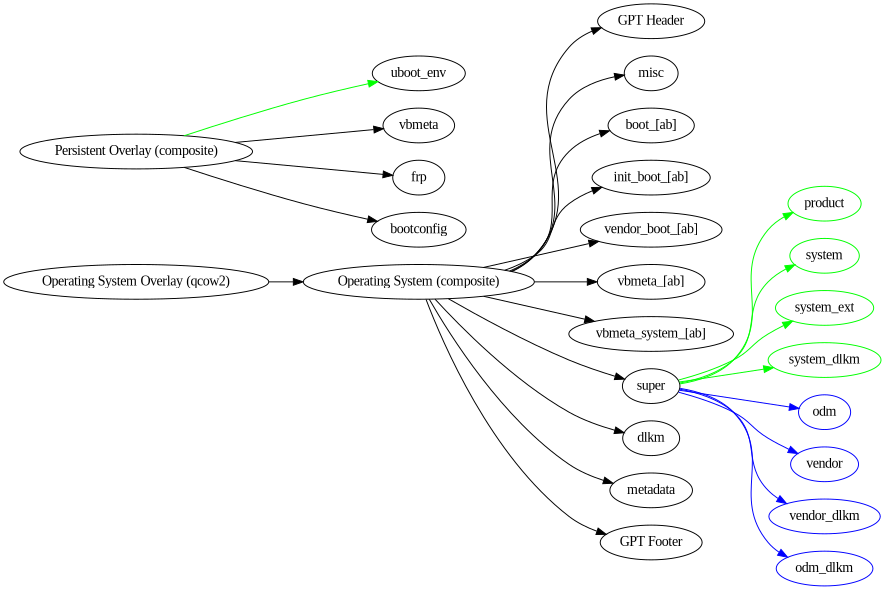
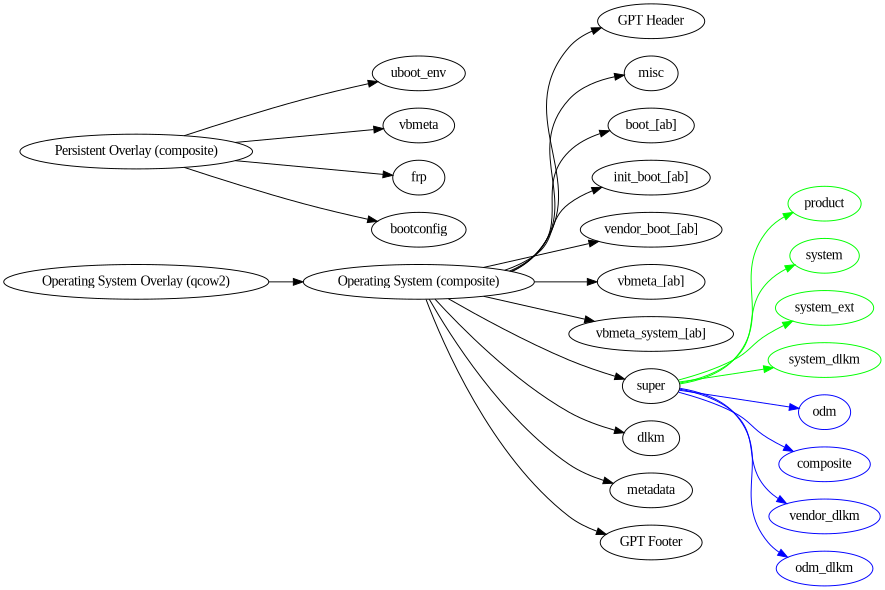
edge "Persistent Overlay (composite)" -> "uboot_env": color green -> black
node "vendor": label "vendor" -> "composite"
